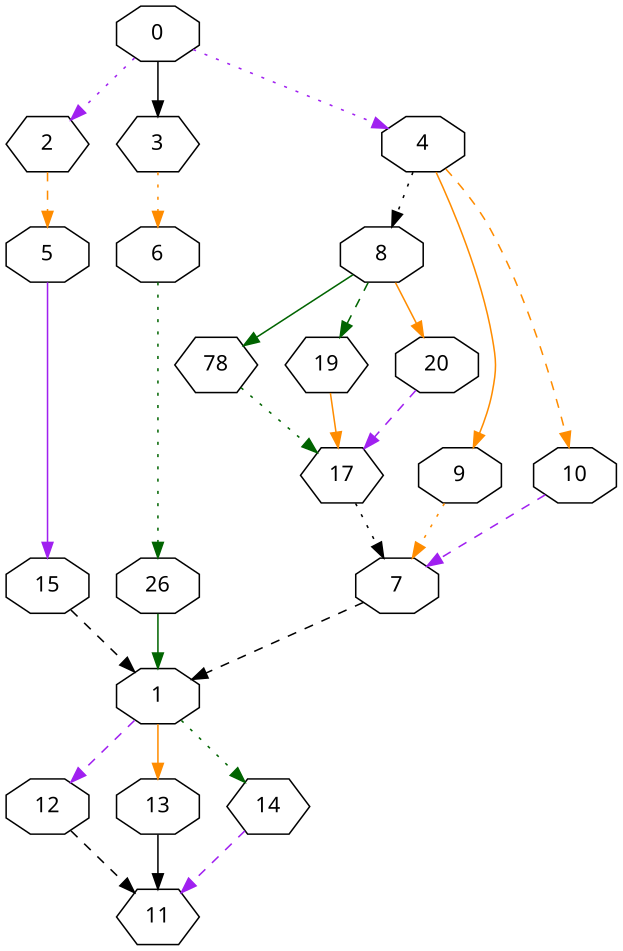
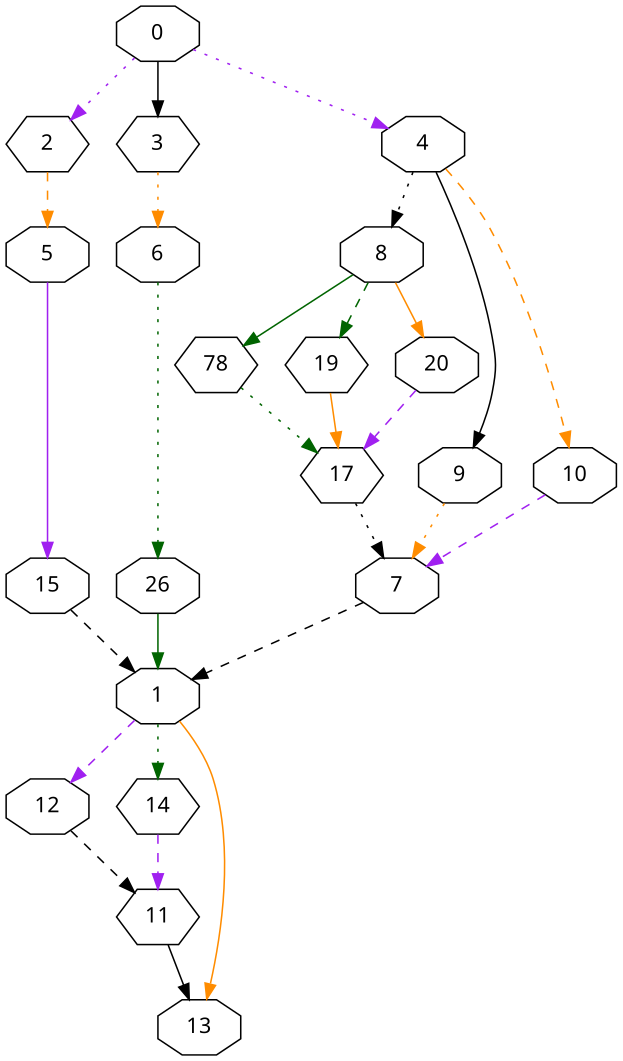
edge "4" -> "9": color darkorange -> black
edge "13" -> "11": reversed
